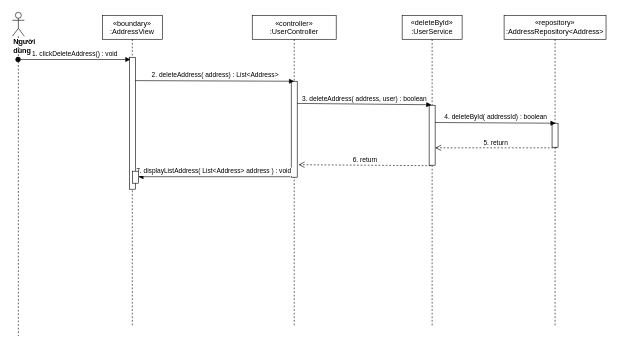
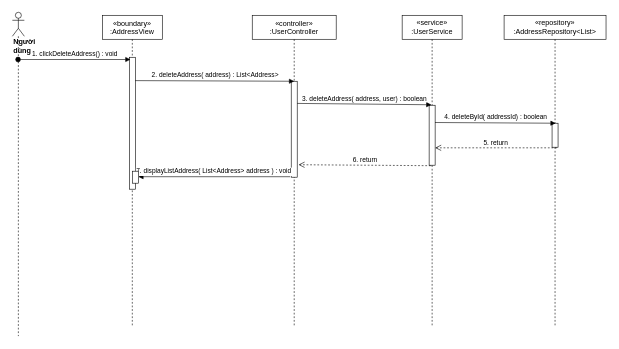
node "«deleteById» :UserService": label "«deleteById» :UserService" -> "«service» :UserService"
node "«repository» :AddressRepository<Address>": label "«repository» :AddressRepository<Address>" -> "«repository» :AddressRepository<List>"
